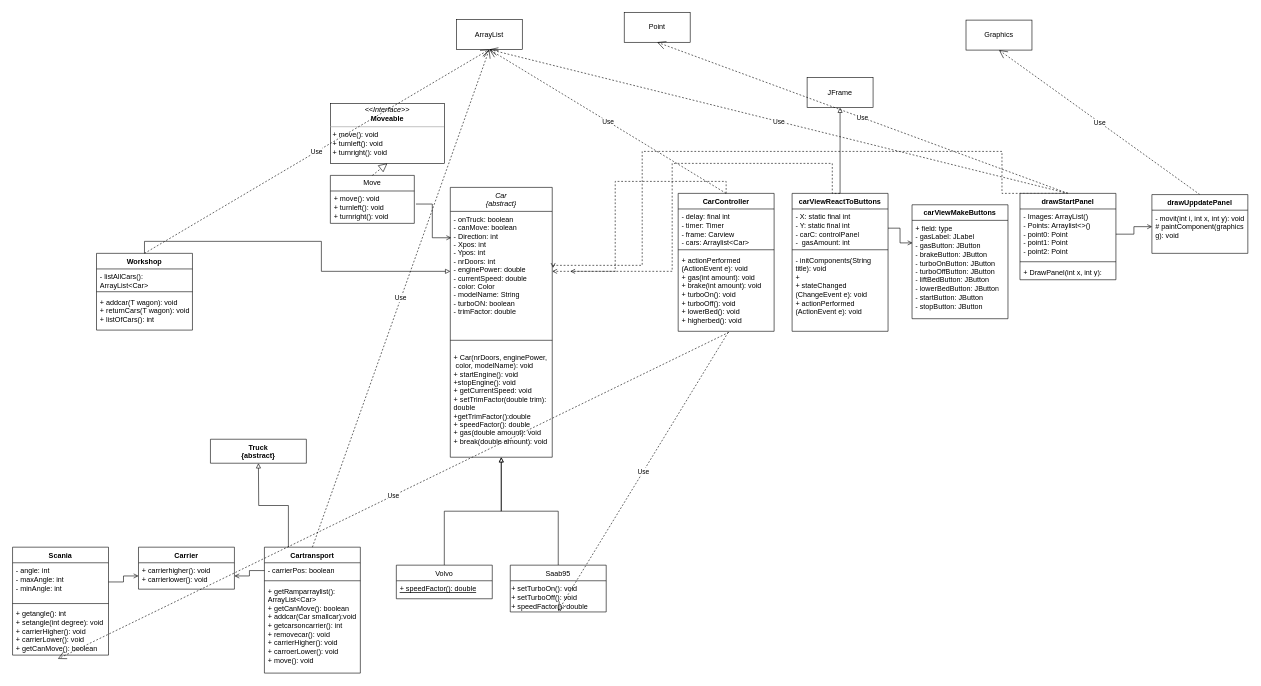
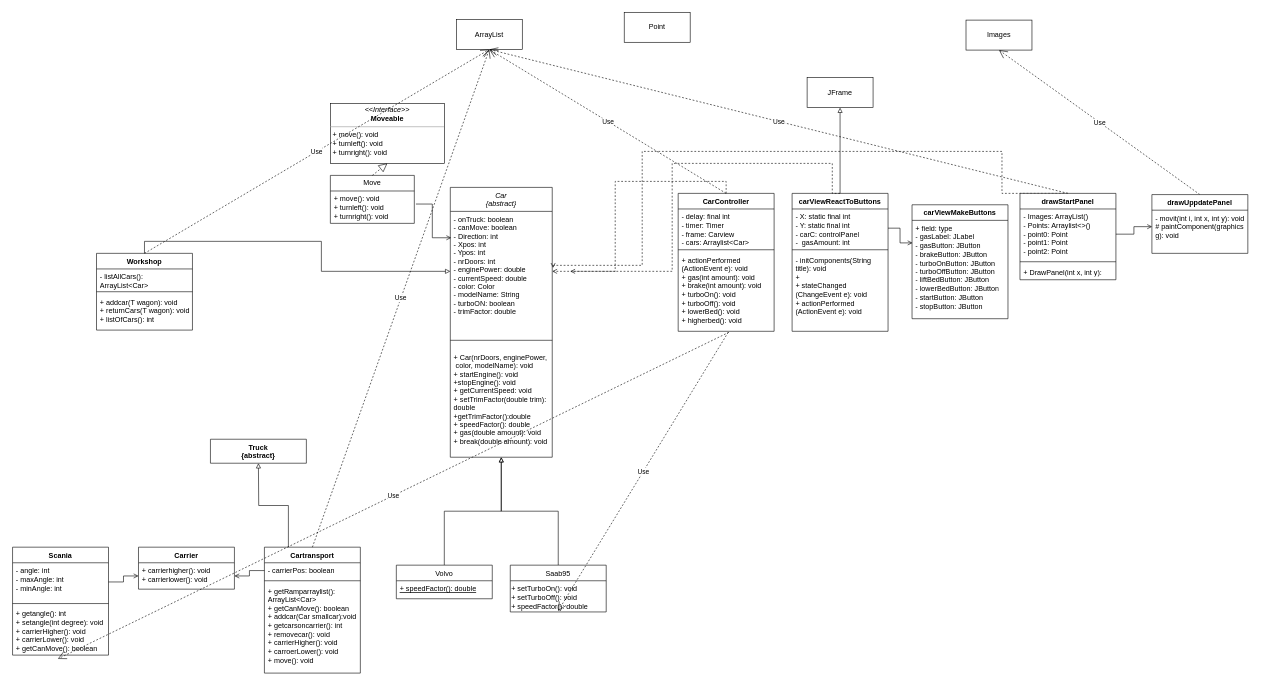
node "Graphics": label "Graphics" -> "Images"
edge "drawStartPanel" -> "Point": removed, label "Use"
